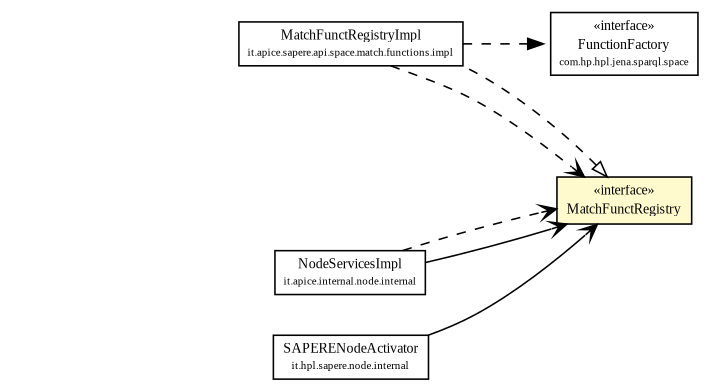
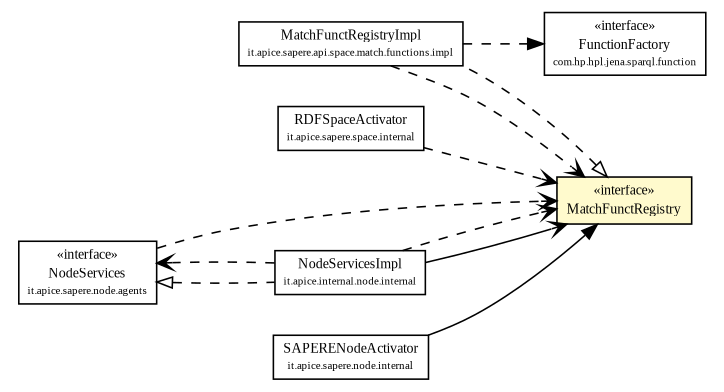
node "FunctionFactory": text "com.hp.hpl.jena.sparql.space" -> "com.hp.hpl.jena.sparql.function"
node "RDFSpaceActivator": added
node "NodeServices": added
edge "SAPERENodeActivator" -> "MatchFunctRegistry": arrowhead open -> normal
node "SAPERENodeActivator": text "it.hpl.sapere.node.internal" -> "it.apice.sapere.node.internal"
